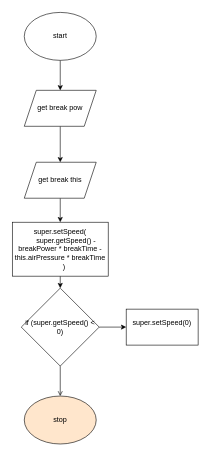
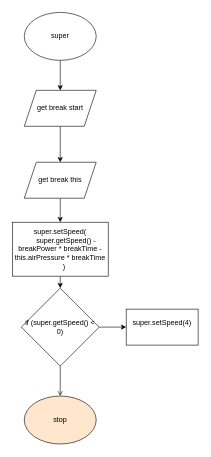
node "start": label "start" -> "super"
node "get break pow": label "get break pow" -> "get break start"
node "super.setSpeed(0)": label "super.setSpeed(0)" -> "super.setSpeed(4)"
